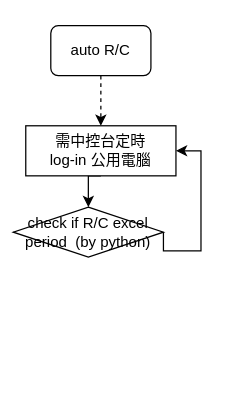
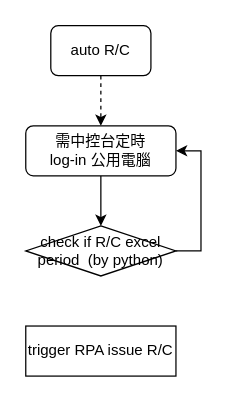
node "需中控台定時 log-in 公用電腦": shape rectangle -> rounded rectangle
node "check if R/C excel period (by python)": moved (88, 232) -> (101, 251)
node "trigger RPA issue R/C": added
